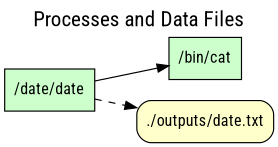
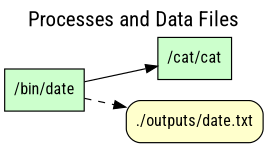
node "/bin/cat": label "/bin/cat" -> "/cat/cat"
node "/date/date": label "/date/date" -> "/bin/date"
